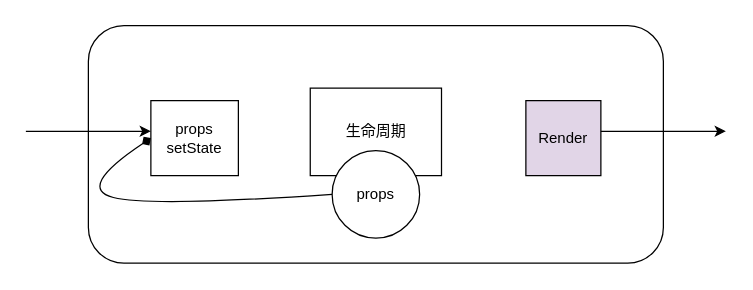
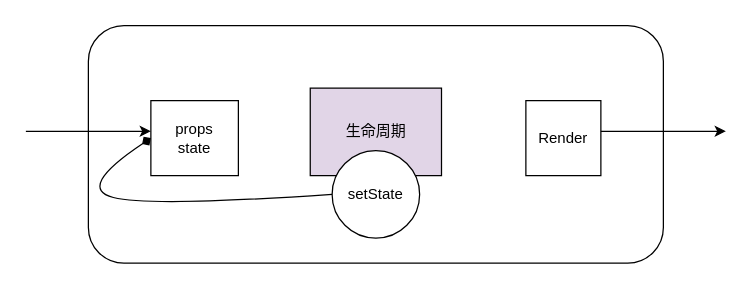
node "生命周期": fillcolor #ffffff -> #e1d5e7
node "props setState": label "props setState" -> "props state"
node "Render": fillcolor #e1d5e7 -> #ffffff
node "props": label "props" -> "setState"
